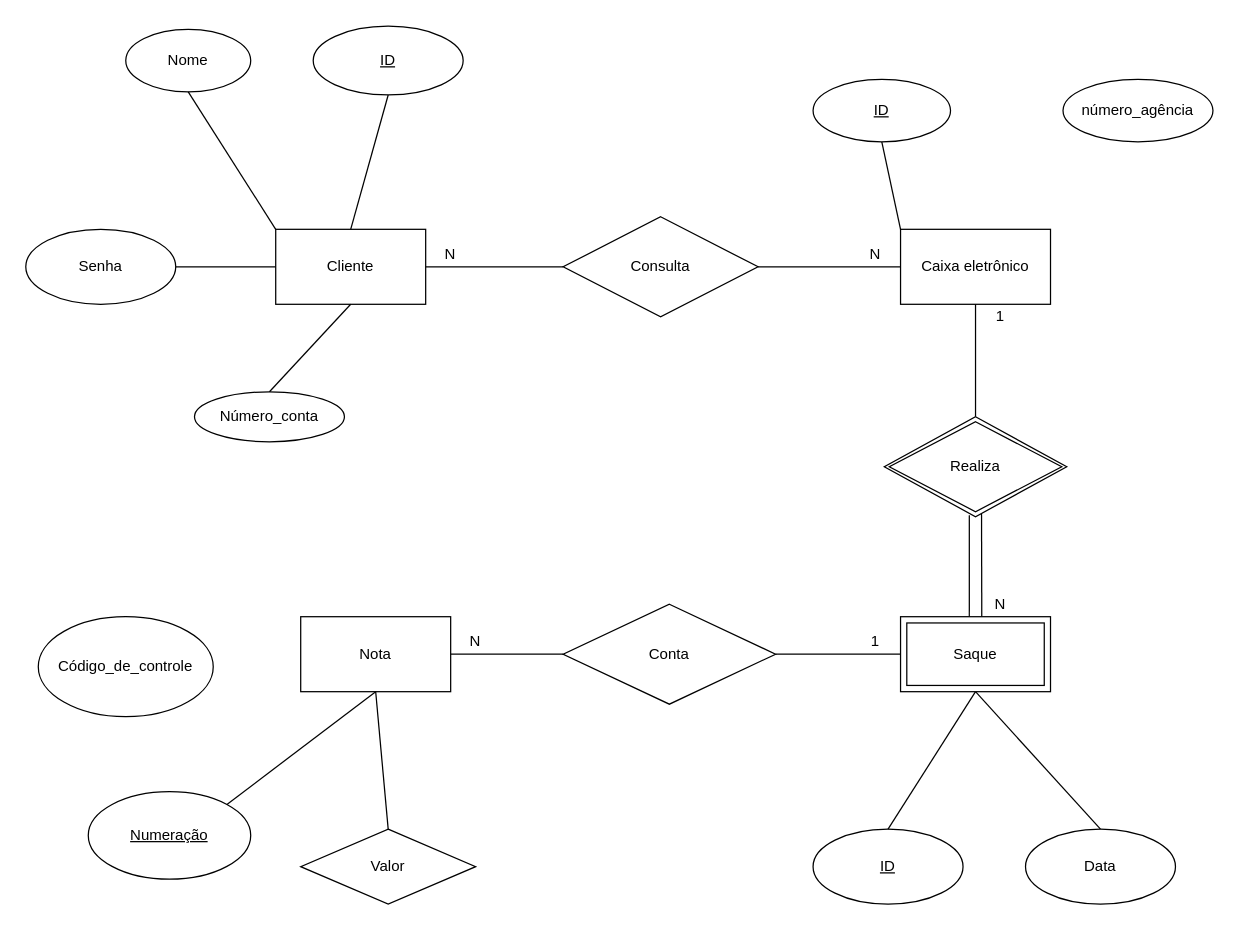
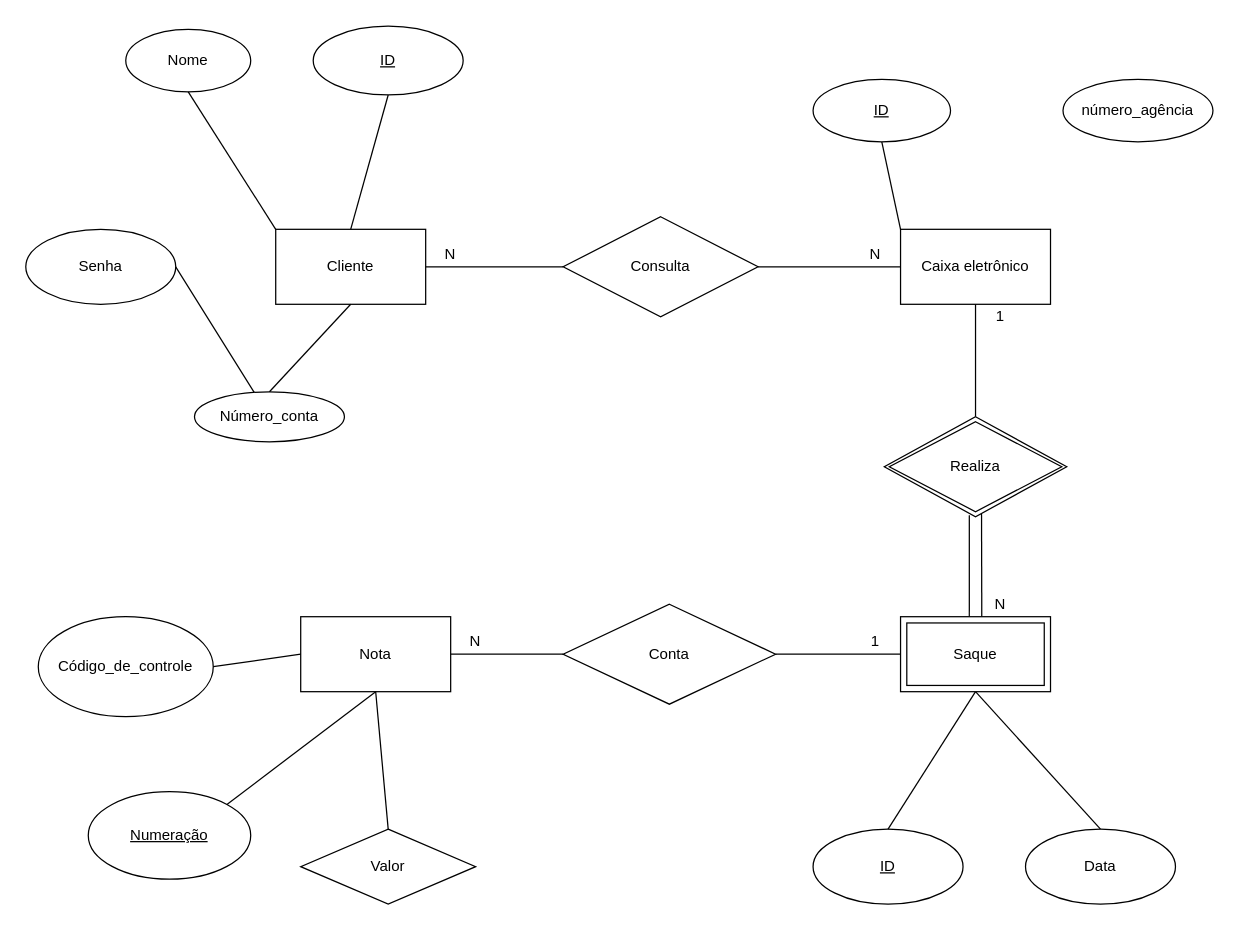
edge "Senha" -- "Cliente": now "Senha" -- "Número_conta"
edge "Nota" -- "Código_de_controle": added
